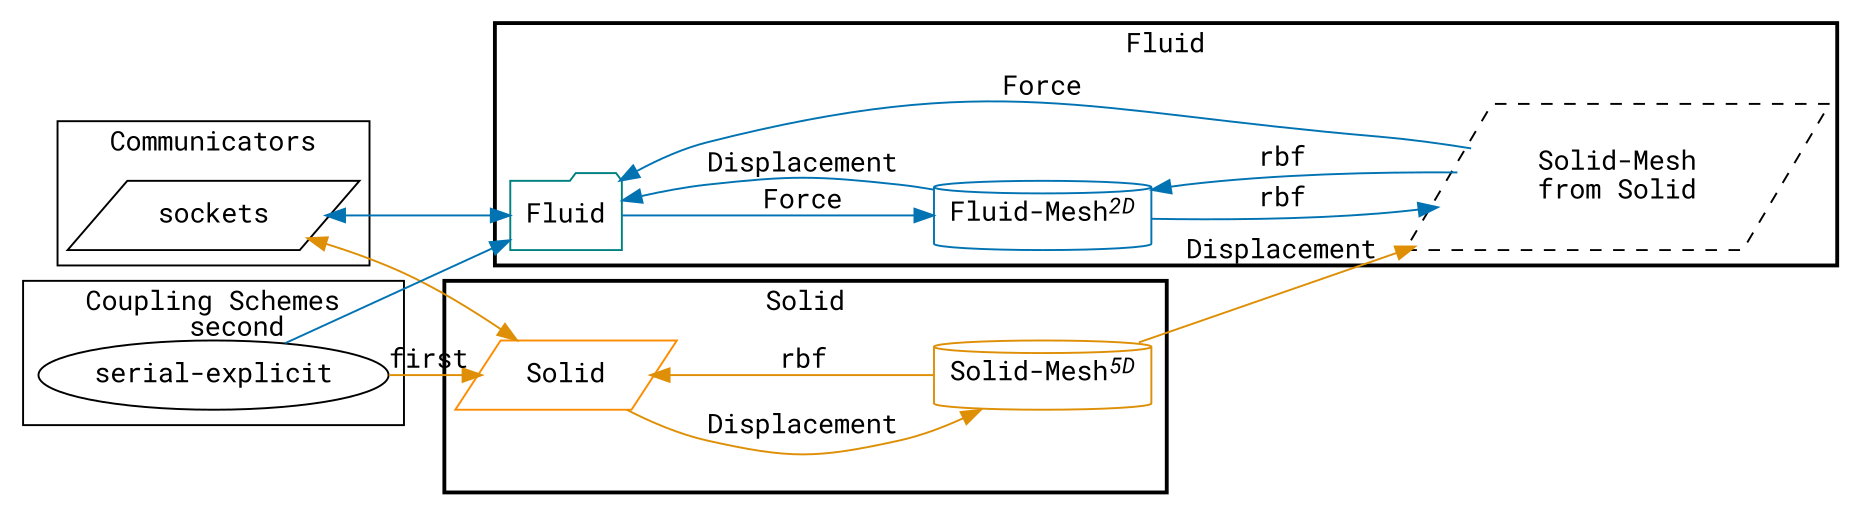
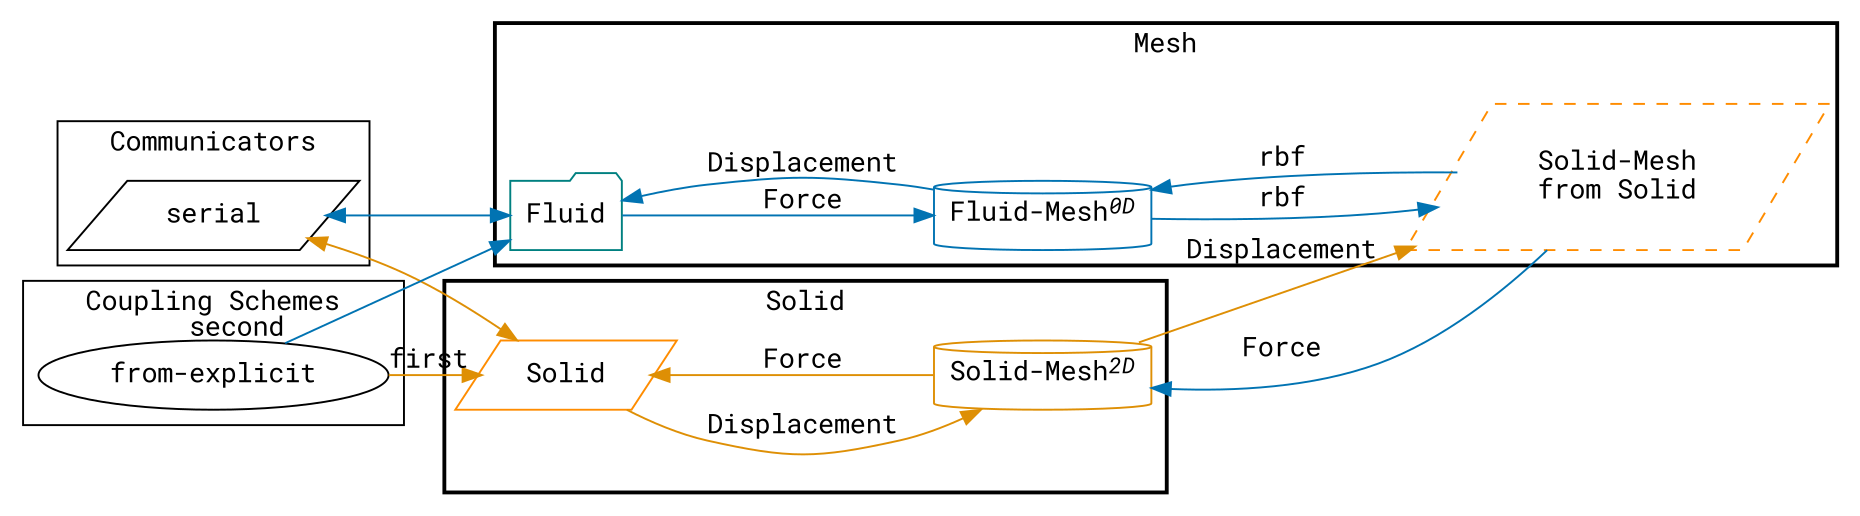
cluster "Fluid": label "Fluid" -> "Mesh"
edge "Solid-Mesh from Solid" -> "Fluid": now "Solid-Mesh from Solid" -> "Solid-Mesh"
node "Solid-Mesh from Solid": color black -> darkorange
node "Fluid-Mesh": text "2D" -> "0D"
node "sockets": label "sockets" -> "serial"
edge "Solid-Mesh" -> "Solid": label "rbf" -> "Force"
node "Solid-Mesh": text "5D" -> "2D"
node "serial-explicit": label "serial-explicit" -> "from-explicit"
